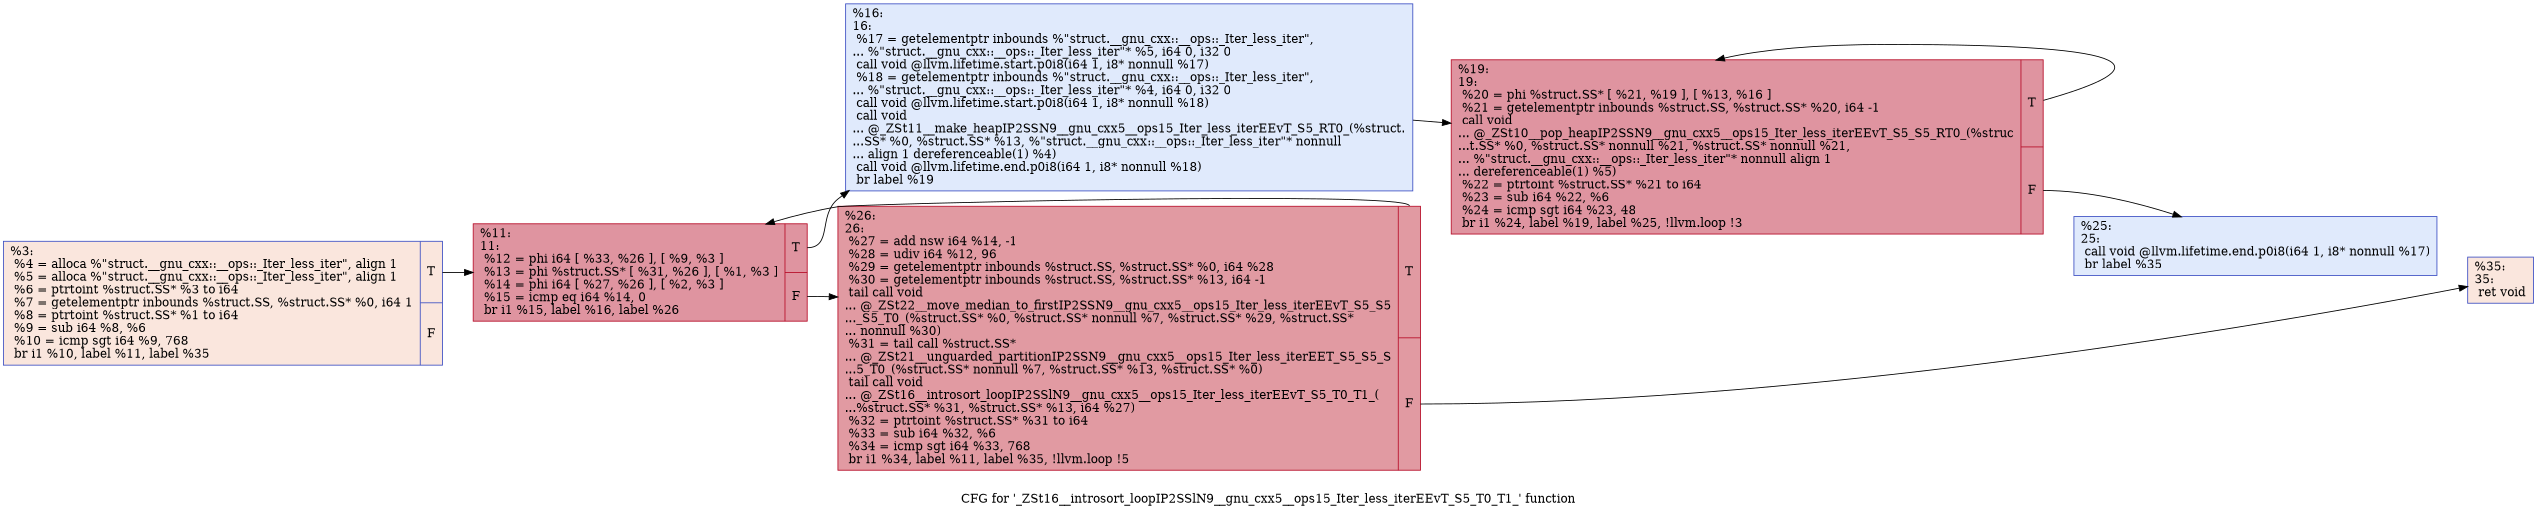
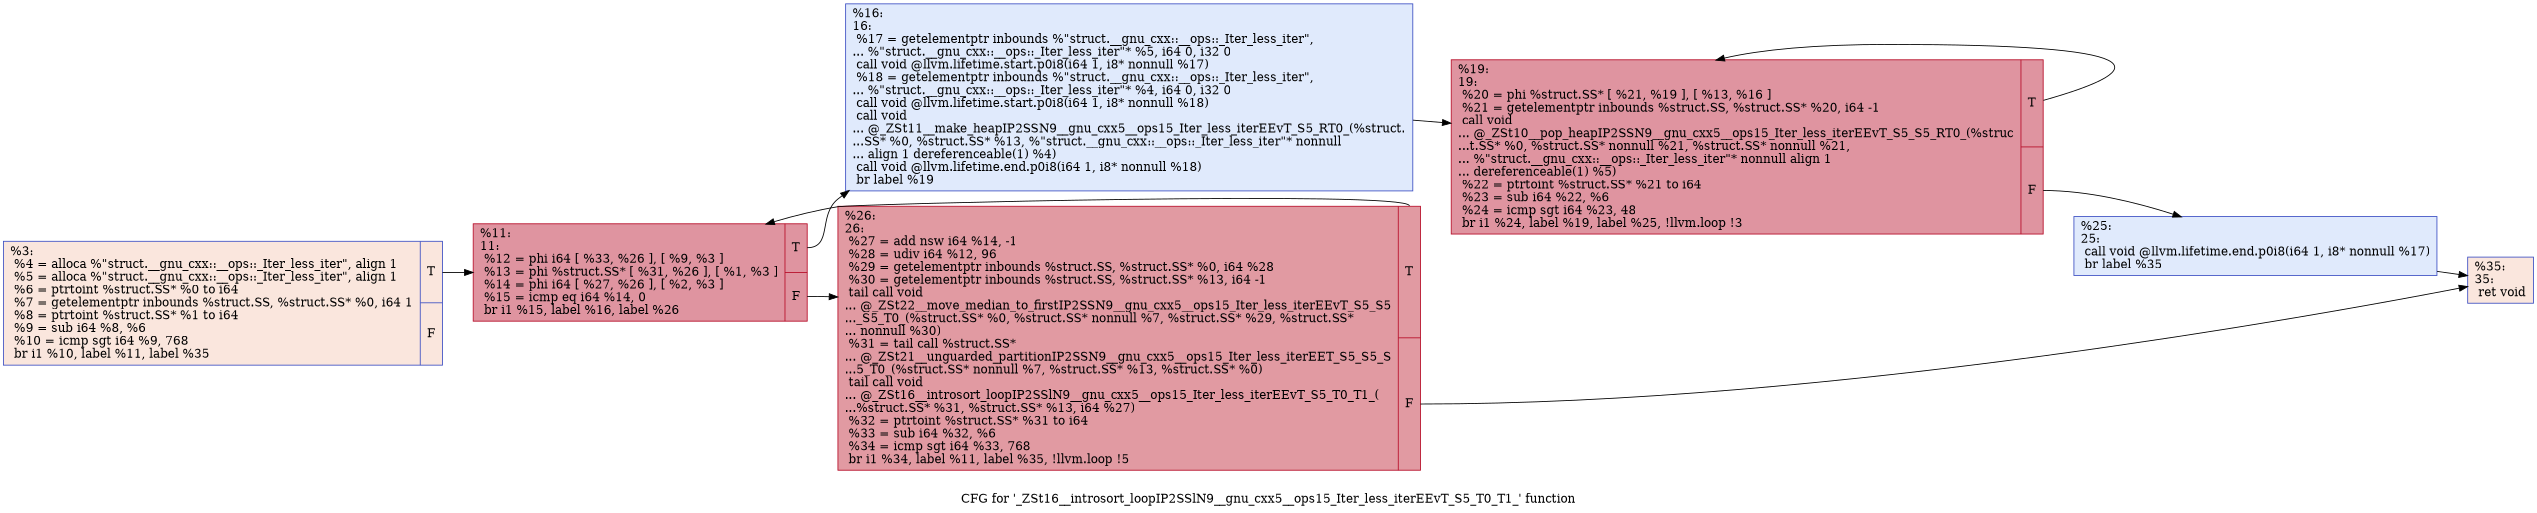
edge "%25:" -> "%35:": added
node "%3:": text "%6 = ptrtoint %struct.SS* %3 to i64" -> "%6 = ptrtoint %struct.SS* %0 to i64"
